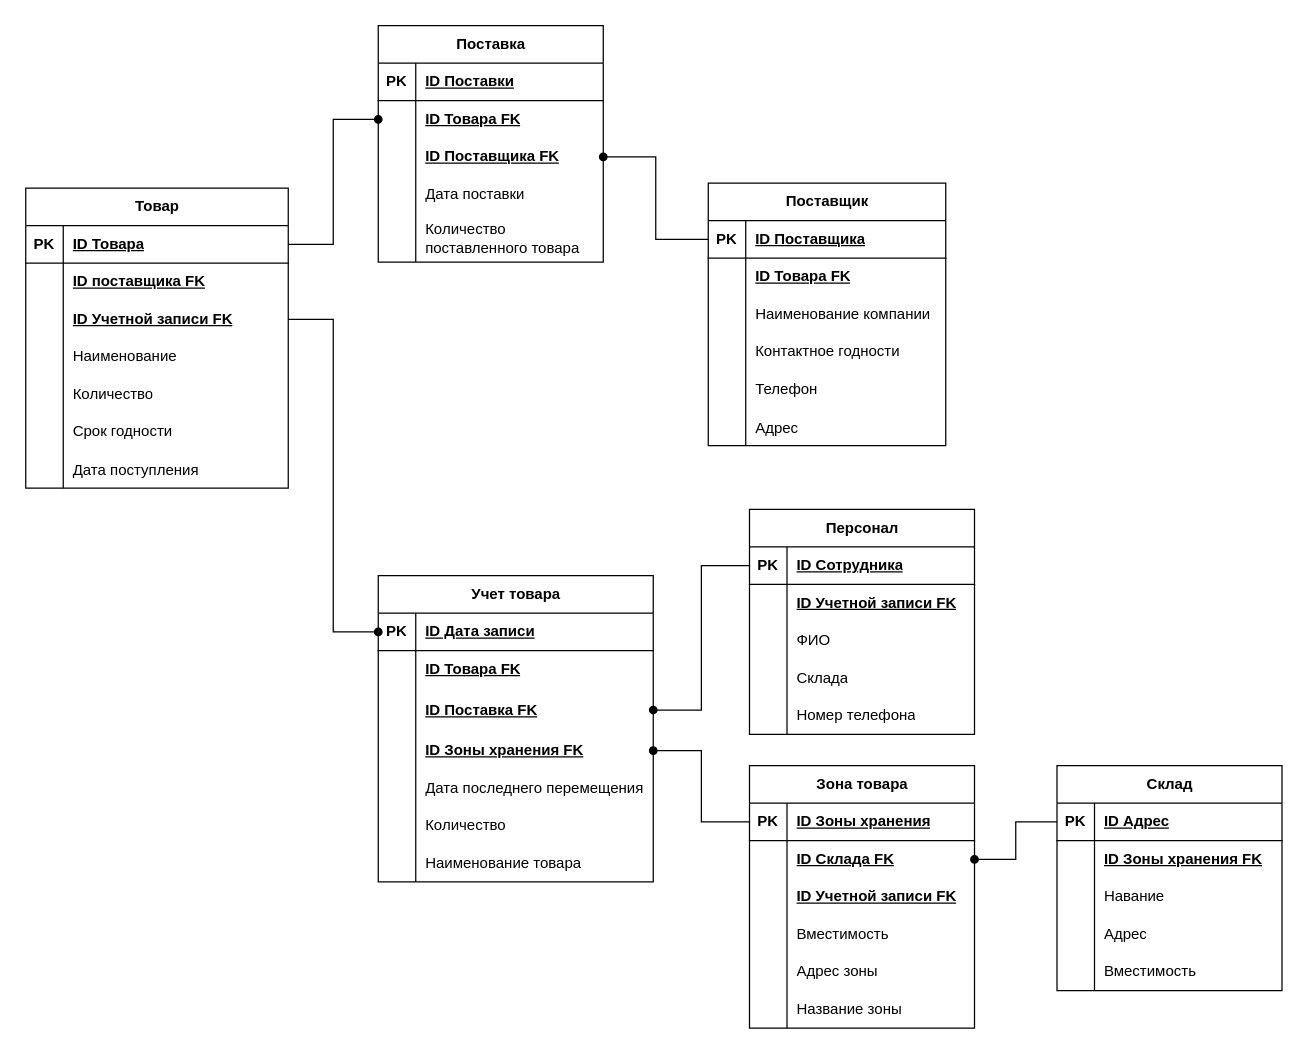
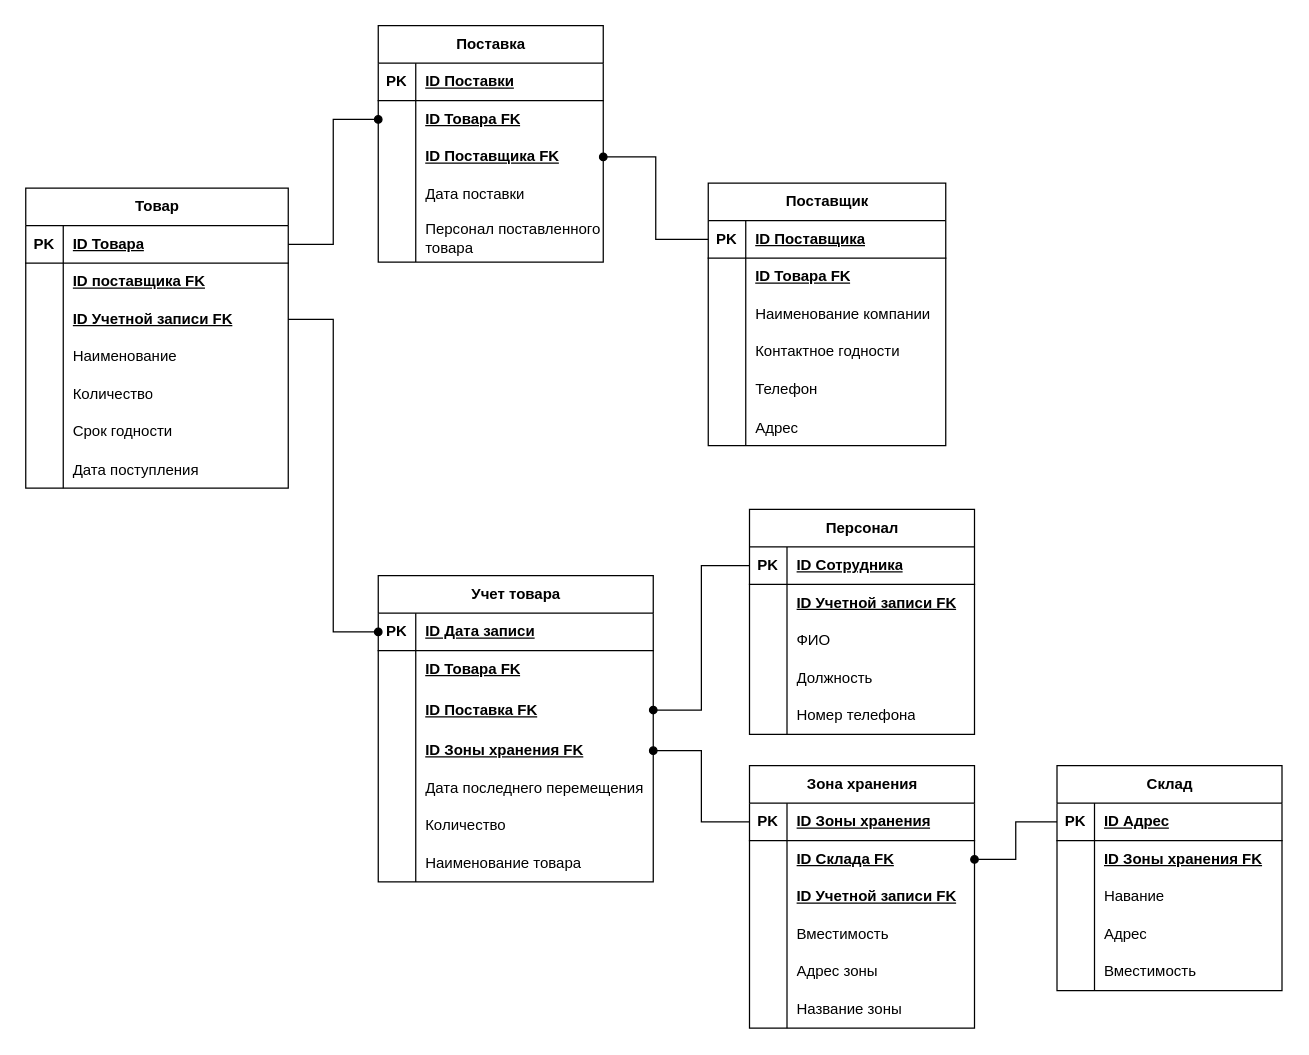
node "Количество поставленного товара": label "Количество поставленного товара" -> "Персонал поставленного товара"
node "Склада": label "Склада" -> "Должность"
node "Зона товара": label "Зона товара" -> "Зона хранения"
